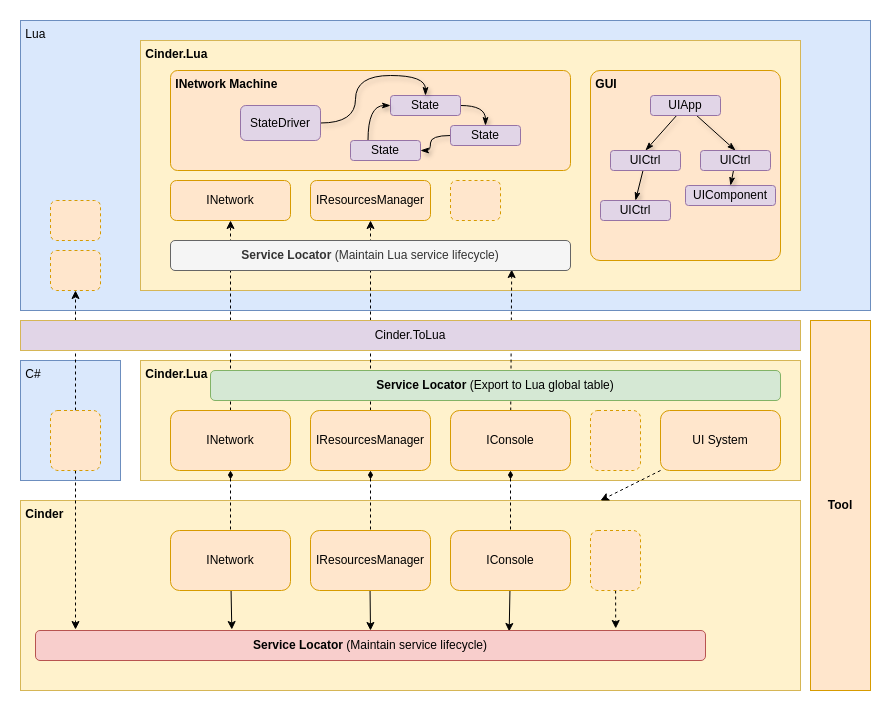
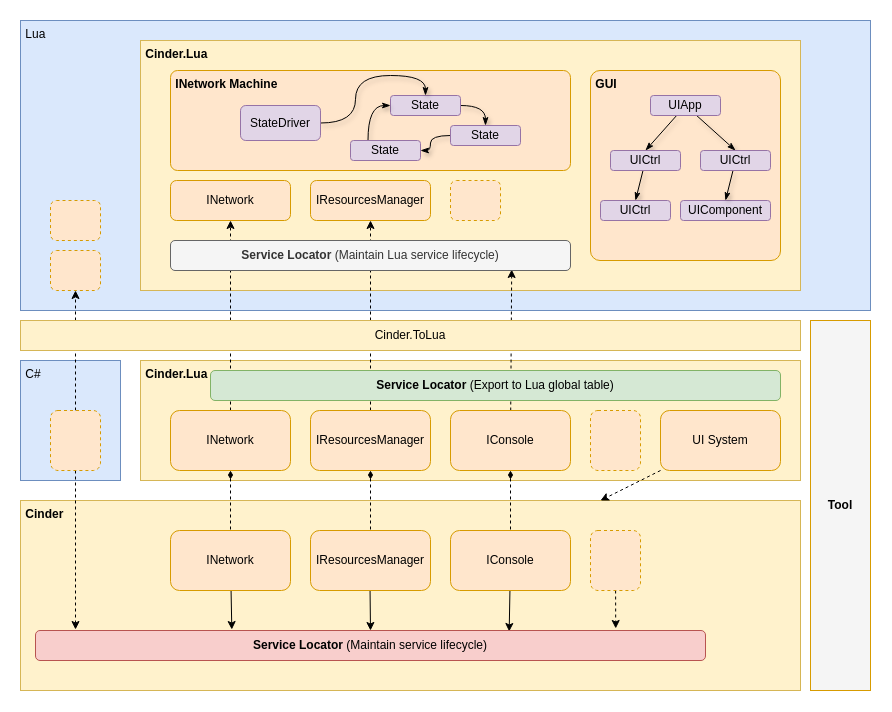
node "UIComponent": moved (731, 196) -> (726, 211)
node "Cinder.ToLua": fillcolor #e1d5e7 -> #fff2cc
node "Tool": fillcolor #ffe6cc -> #f5f5f5
